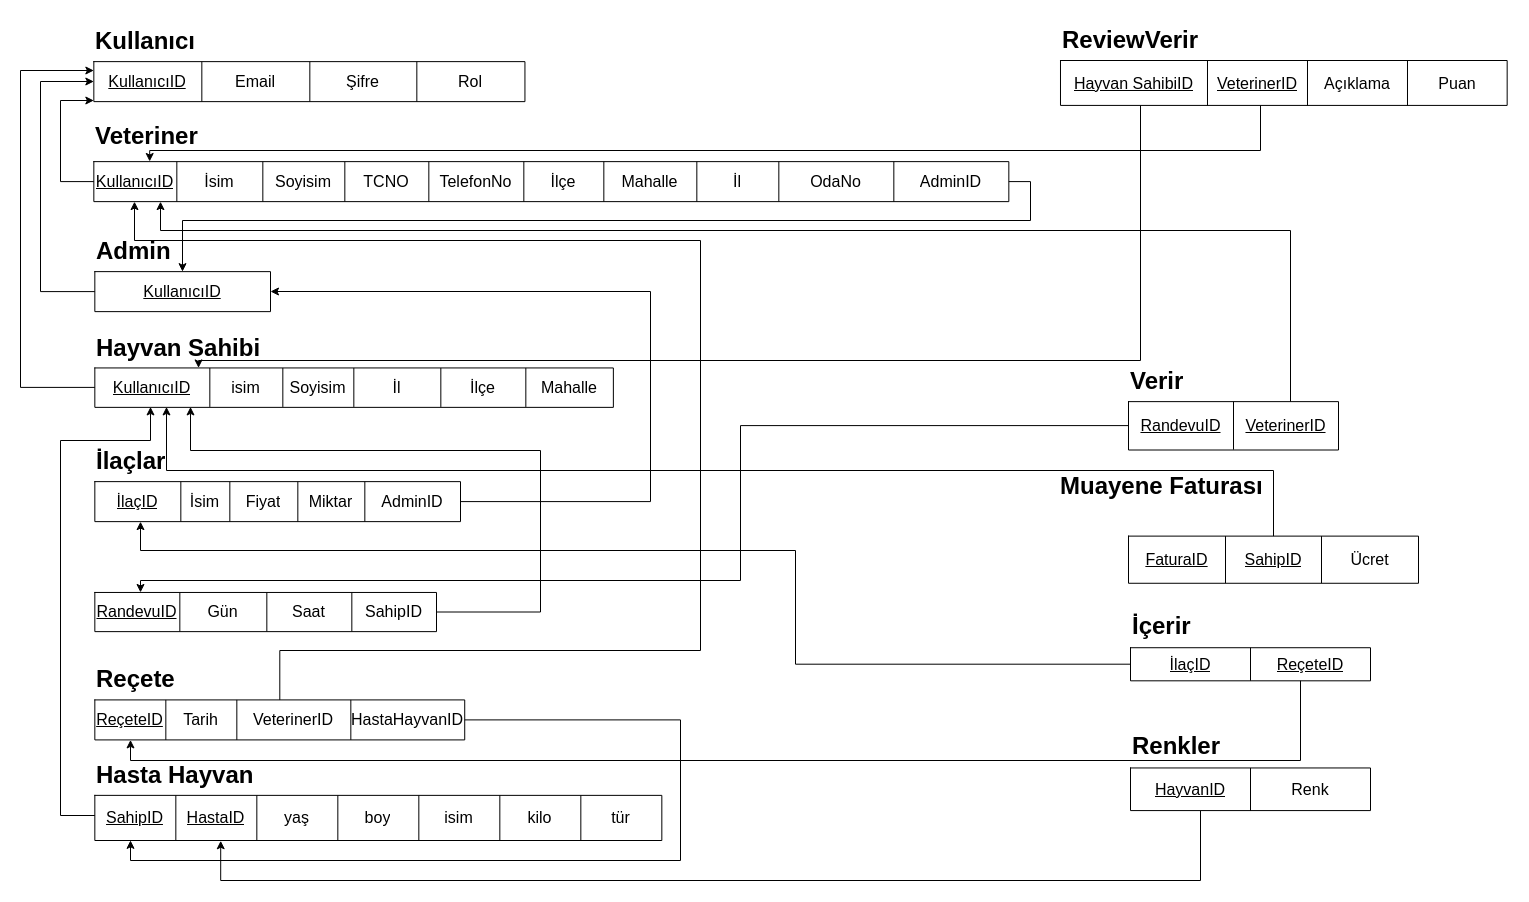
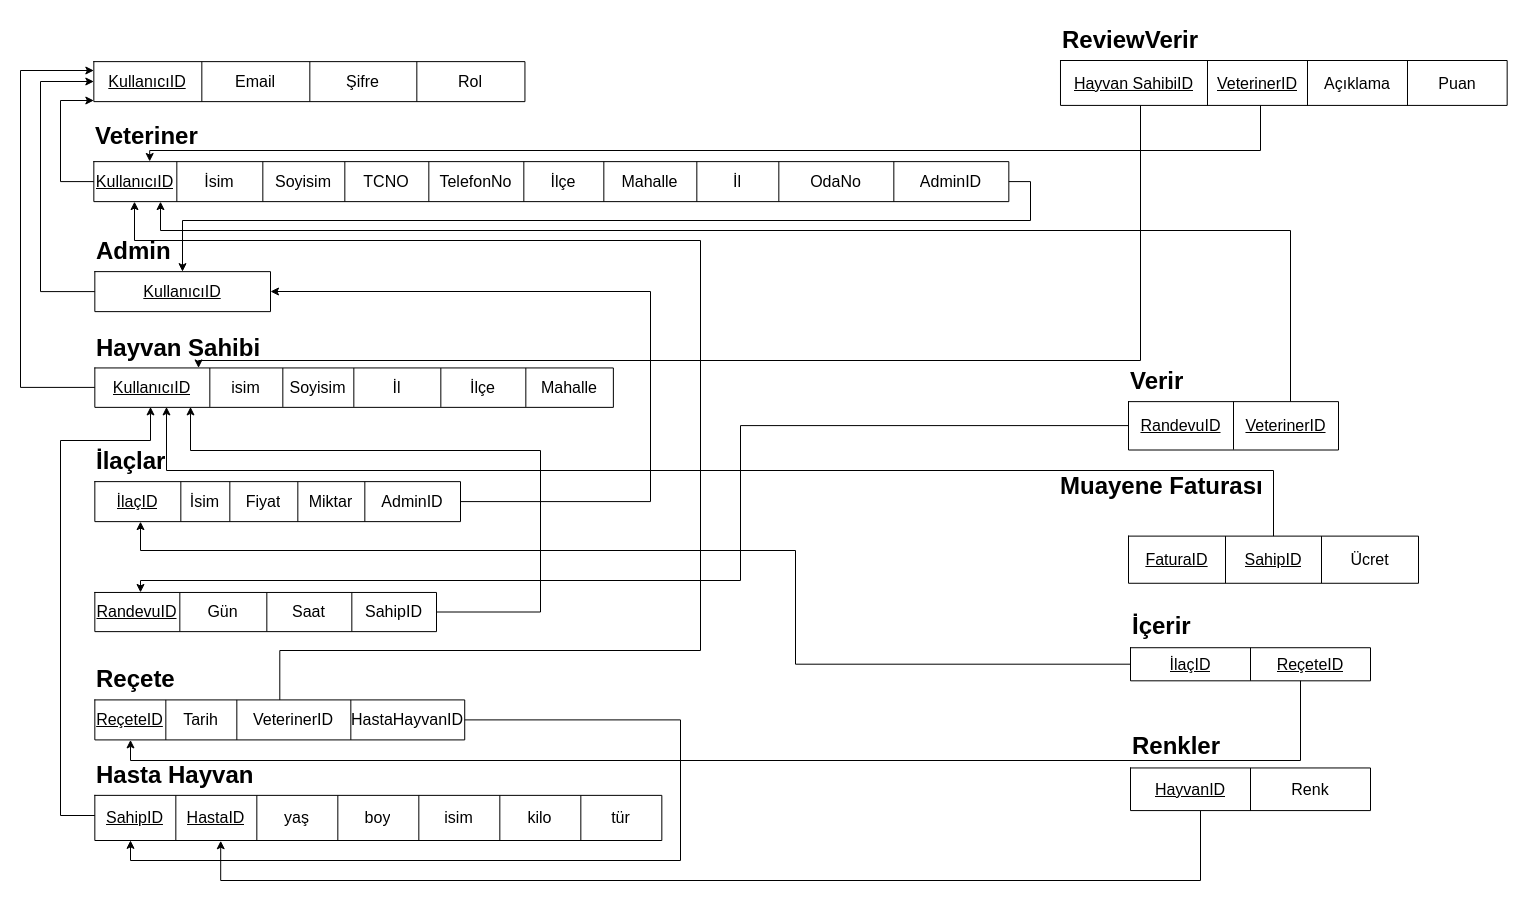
node "Kullanıcı": removed
